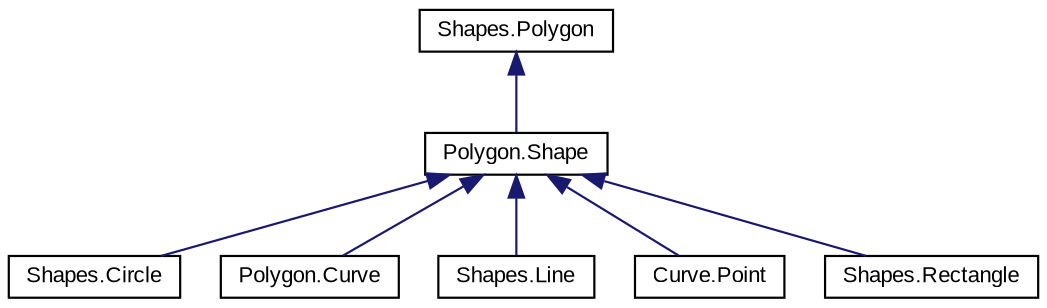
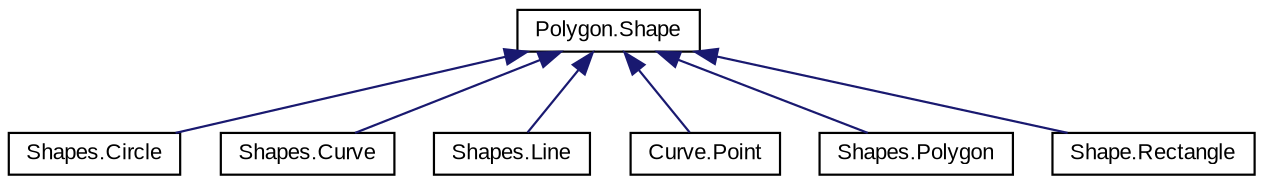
edge "Polygon.Shape" -> "Shapes.Polygon": reversed
node "Polygon.Curve": label "Polygon.Curve" -> "Shapes.Curve"
node "Shapes.Rectangle": label "Shapes.Rectangle" -> "Shape.Rectangle"
